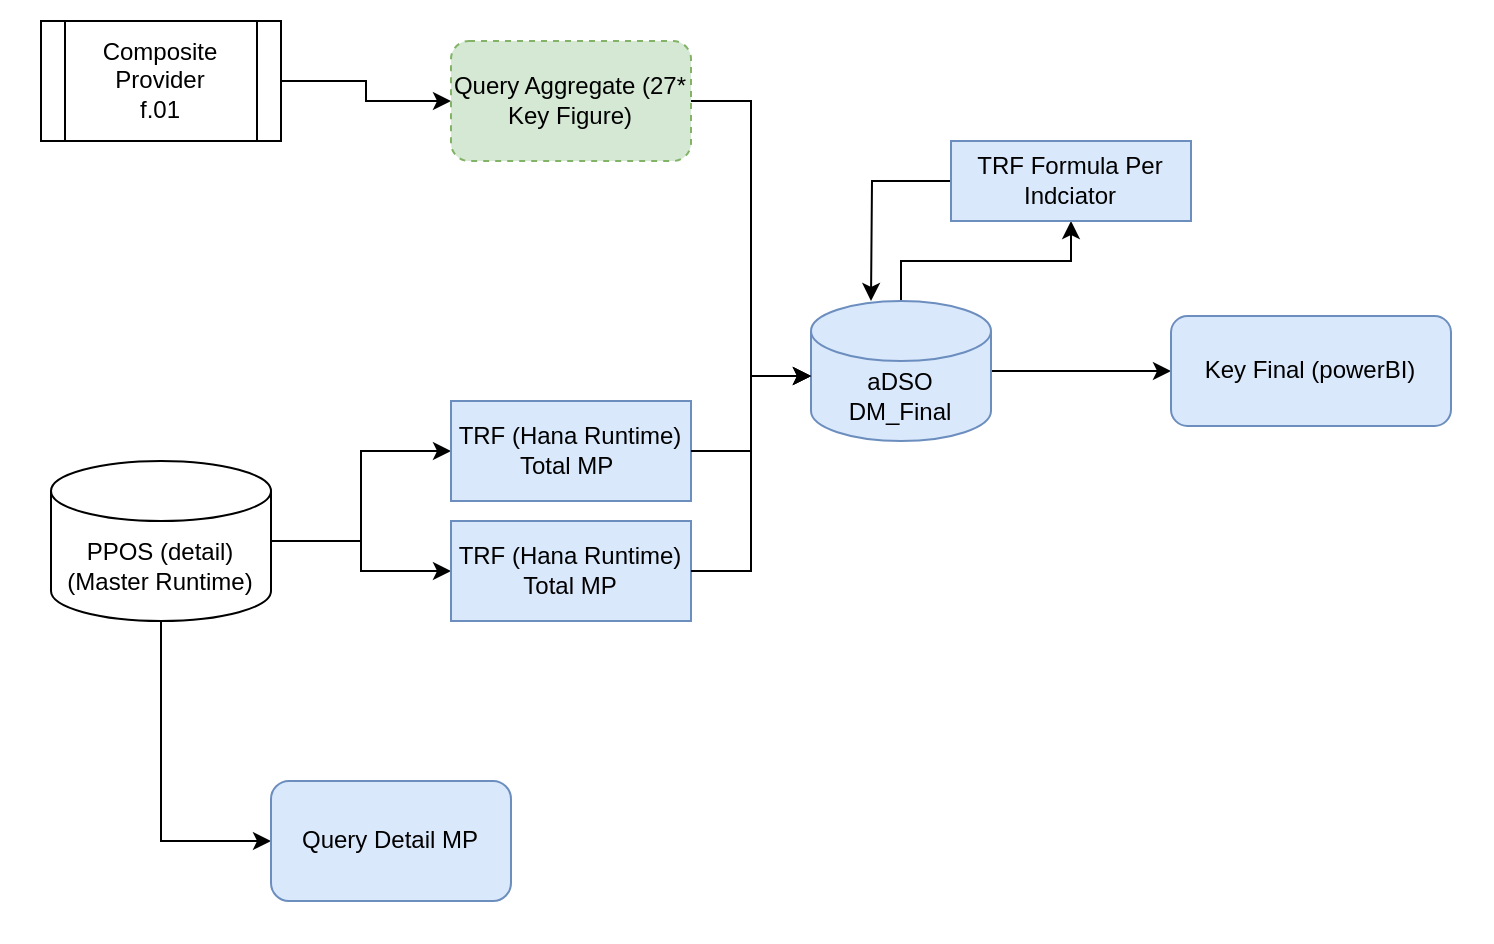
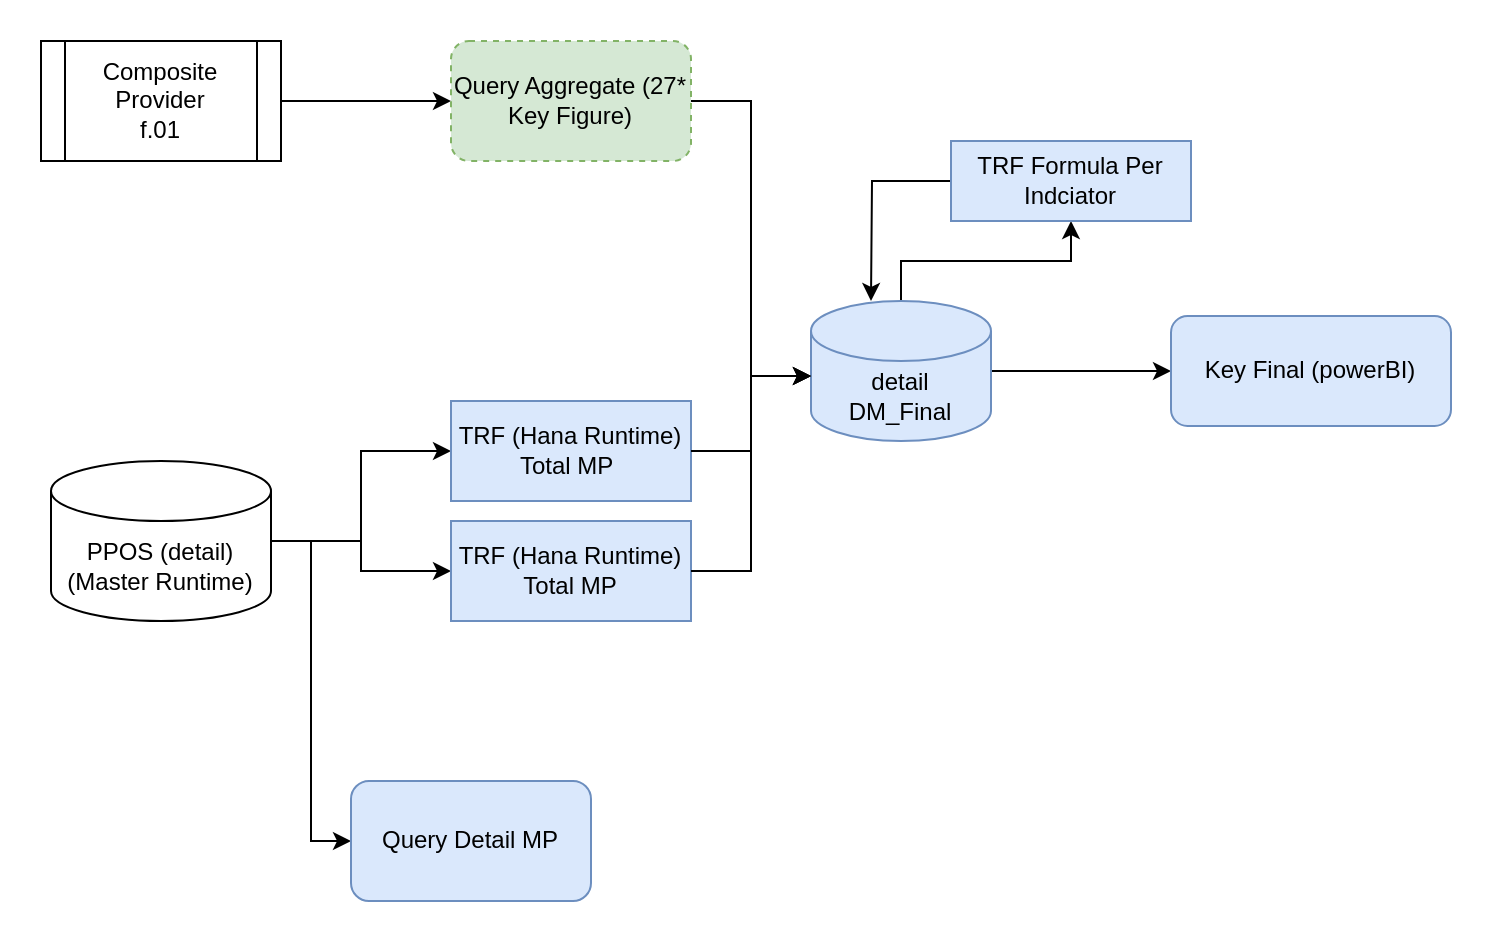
node "Composite Provider f.01": moved (161, 81) -> (161, 101)
node "aDSO DM_Final": label "aDSO DM_Final" -> "detail DM_Final"
node "Query Detail MP": moved (391, 841) -> (471, 841)
